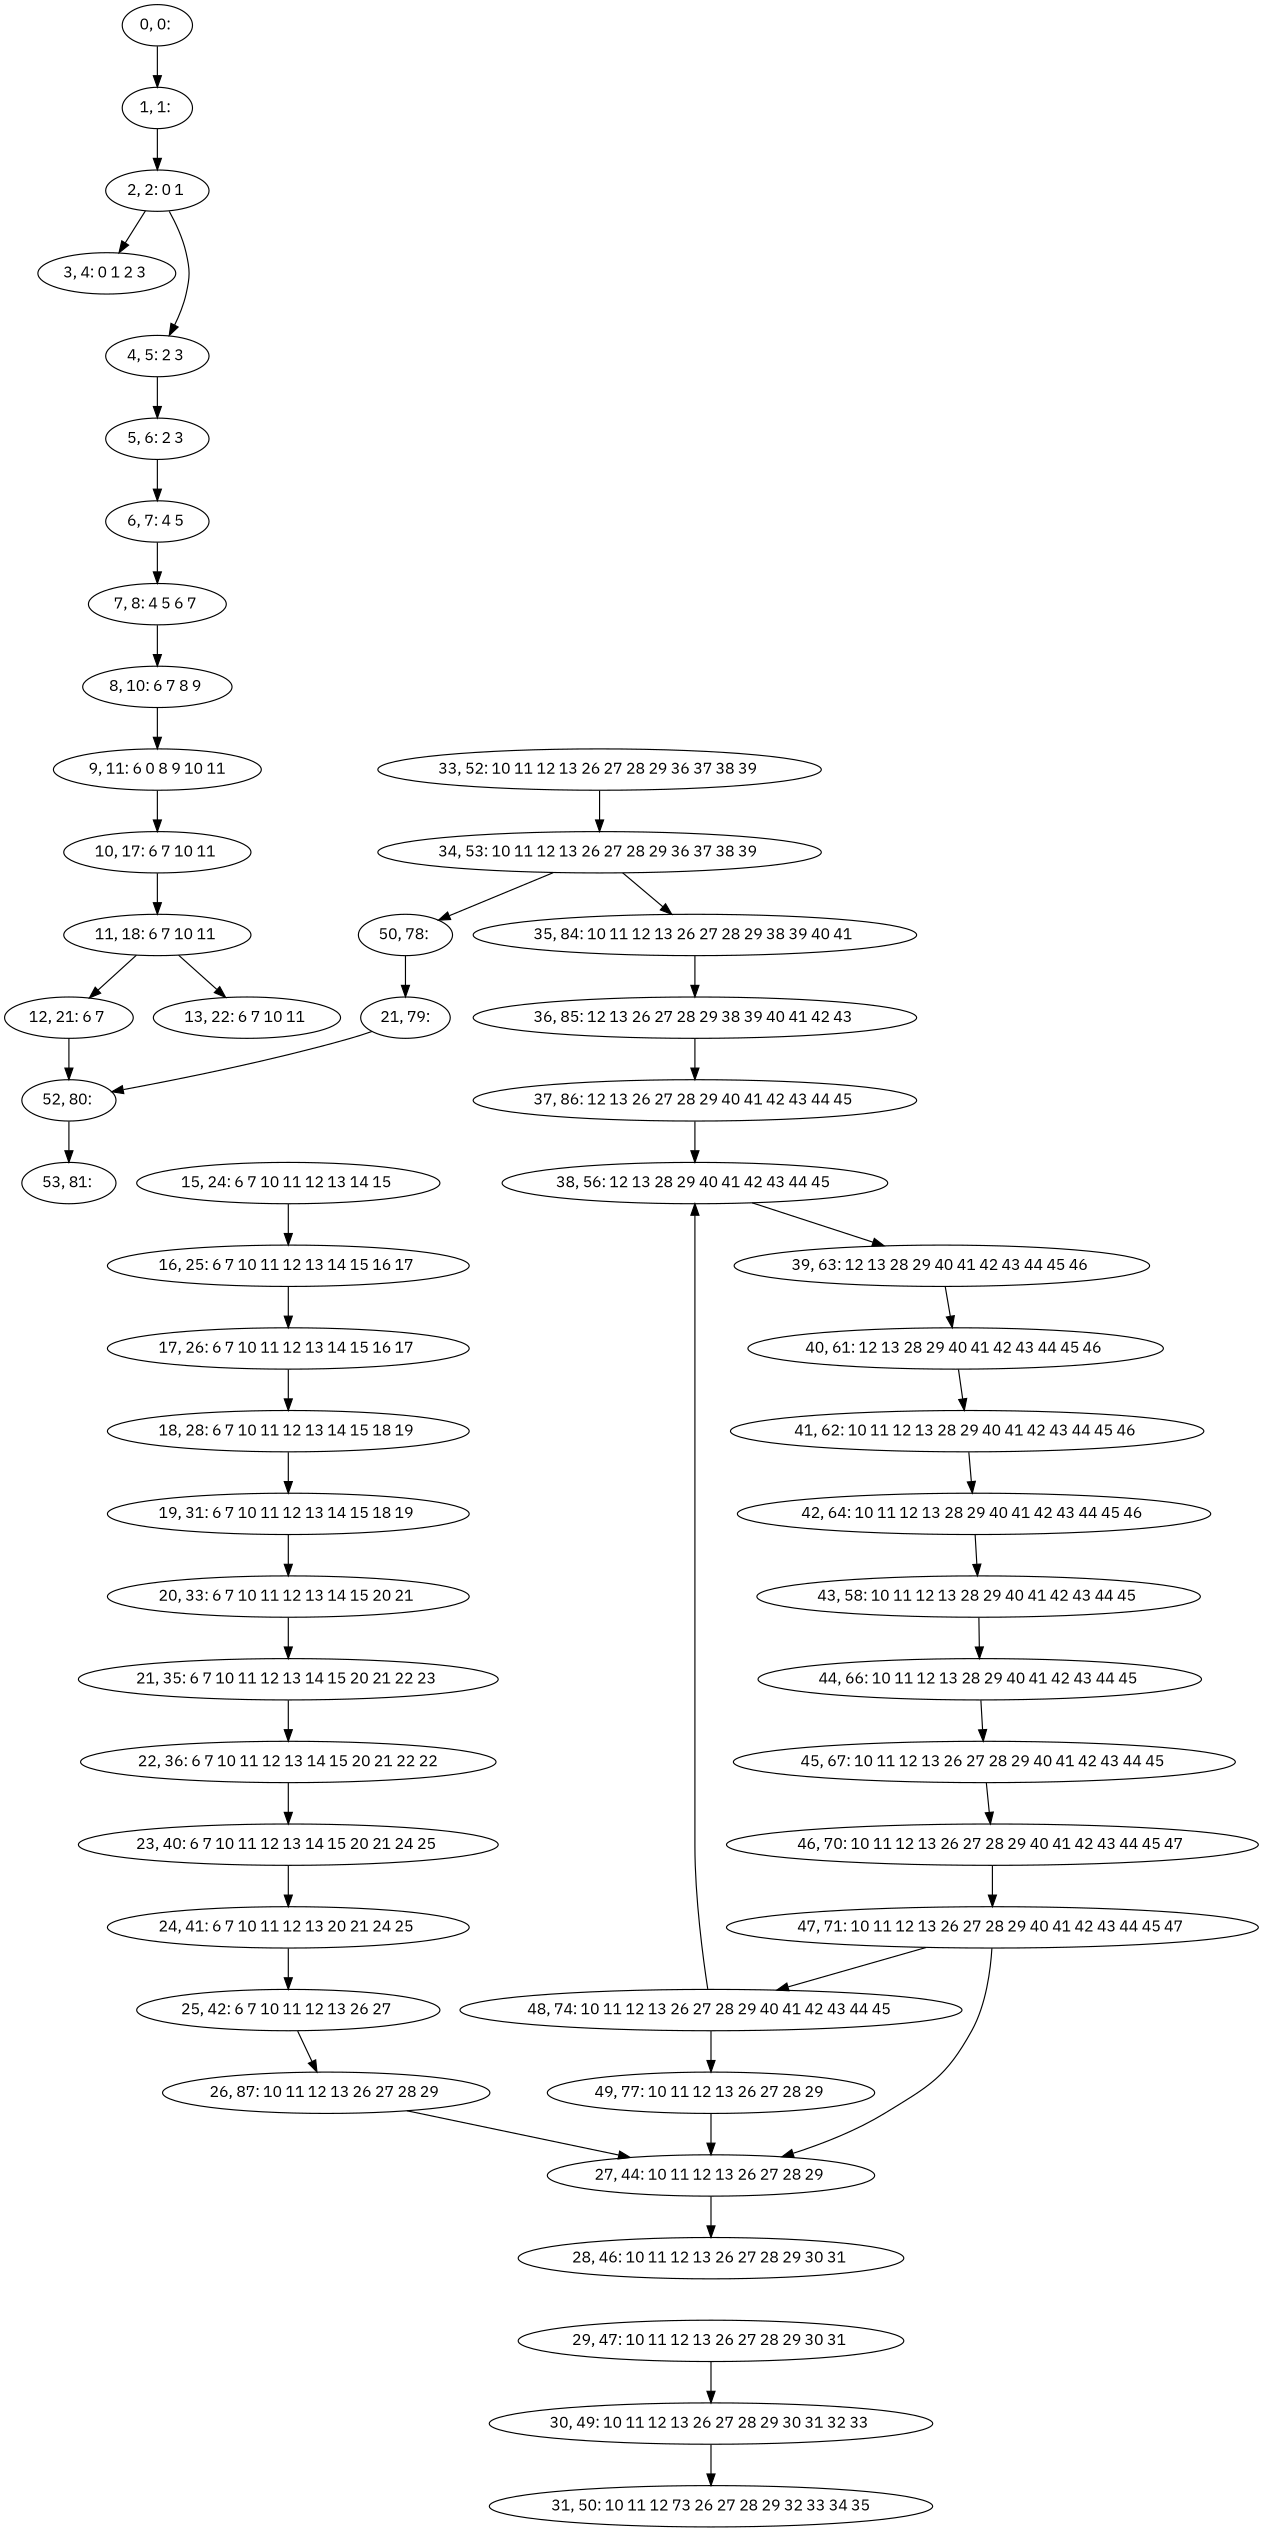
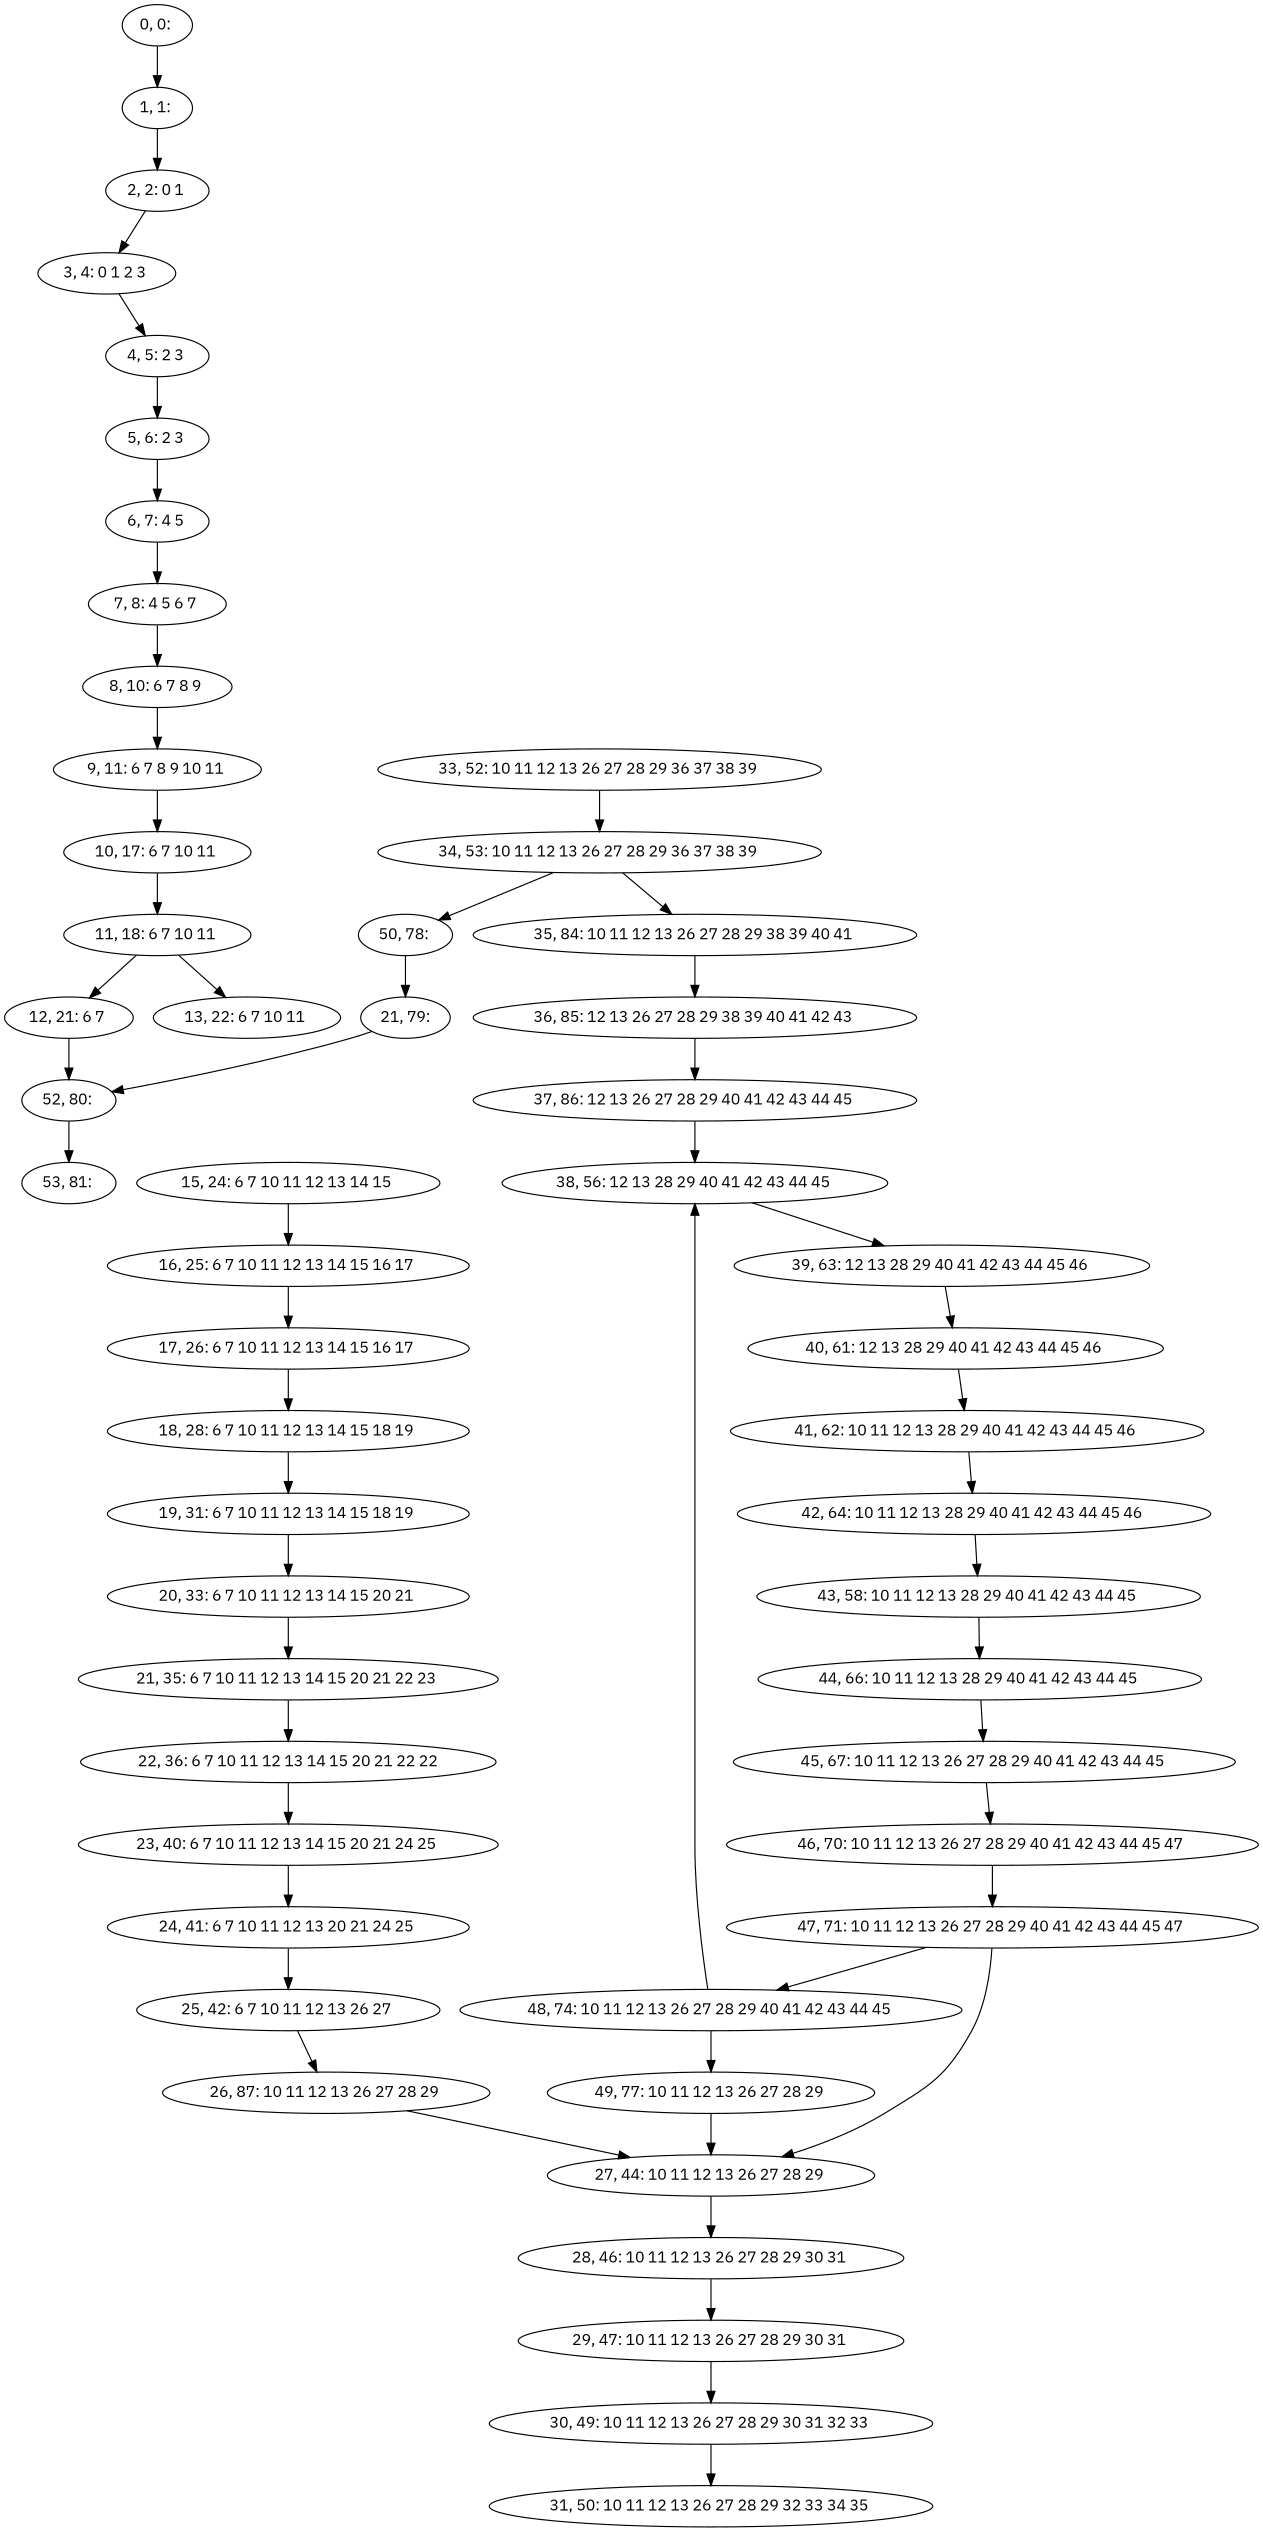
edge "2, 2: 0 1" -> "4, 5: 2 3": now "3, 4: 0 1 2 3" -> "4, 5: 2 3"
node "9, 11: 6 0 8 9 10 11": label "9, 11: 6 0 8 9 10 11" -> "9, 11: 6 7 8 9 10 11"
edge "28, 46: 10 11 12 13 26 27 28 29 30 31" -> "29, 47: 10 11 12 13 26 27 28 29 30 31": added
node "31, 50: 10 11 12 73 26 27 28 29 32 33 34 35": label "31, 50: 10 11 12 73 26 27 28 29 32 33 34 35" -> "31, 50: 10 11 12 13 26 27 28 29 32 33 34 35"
